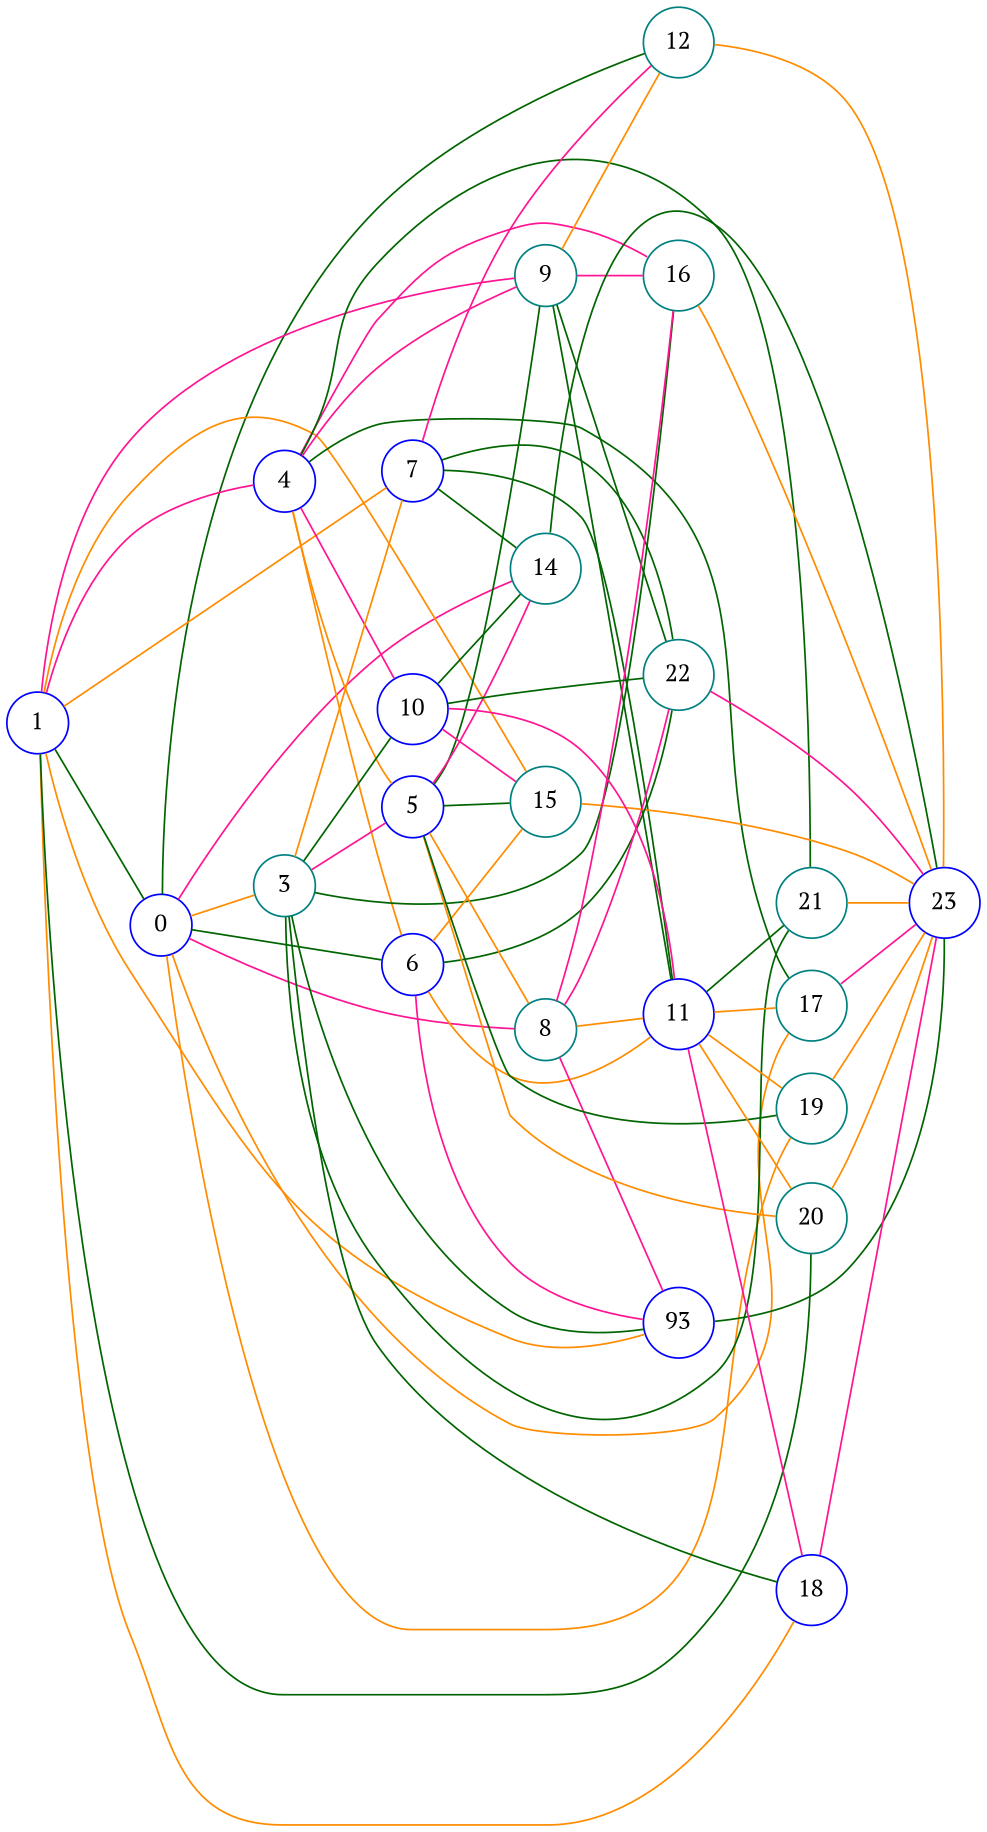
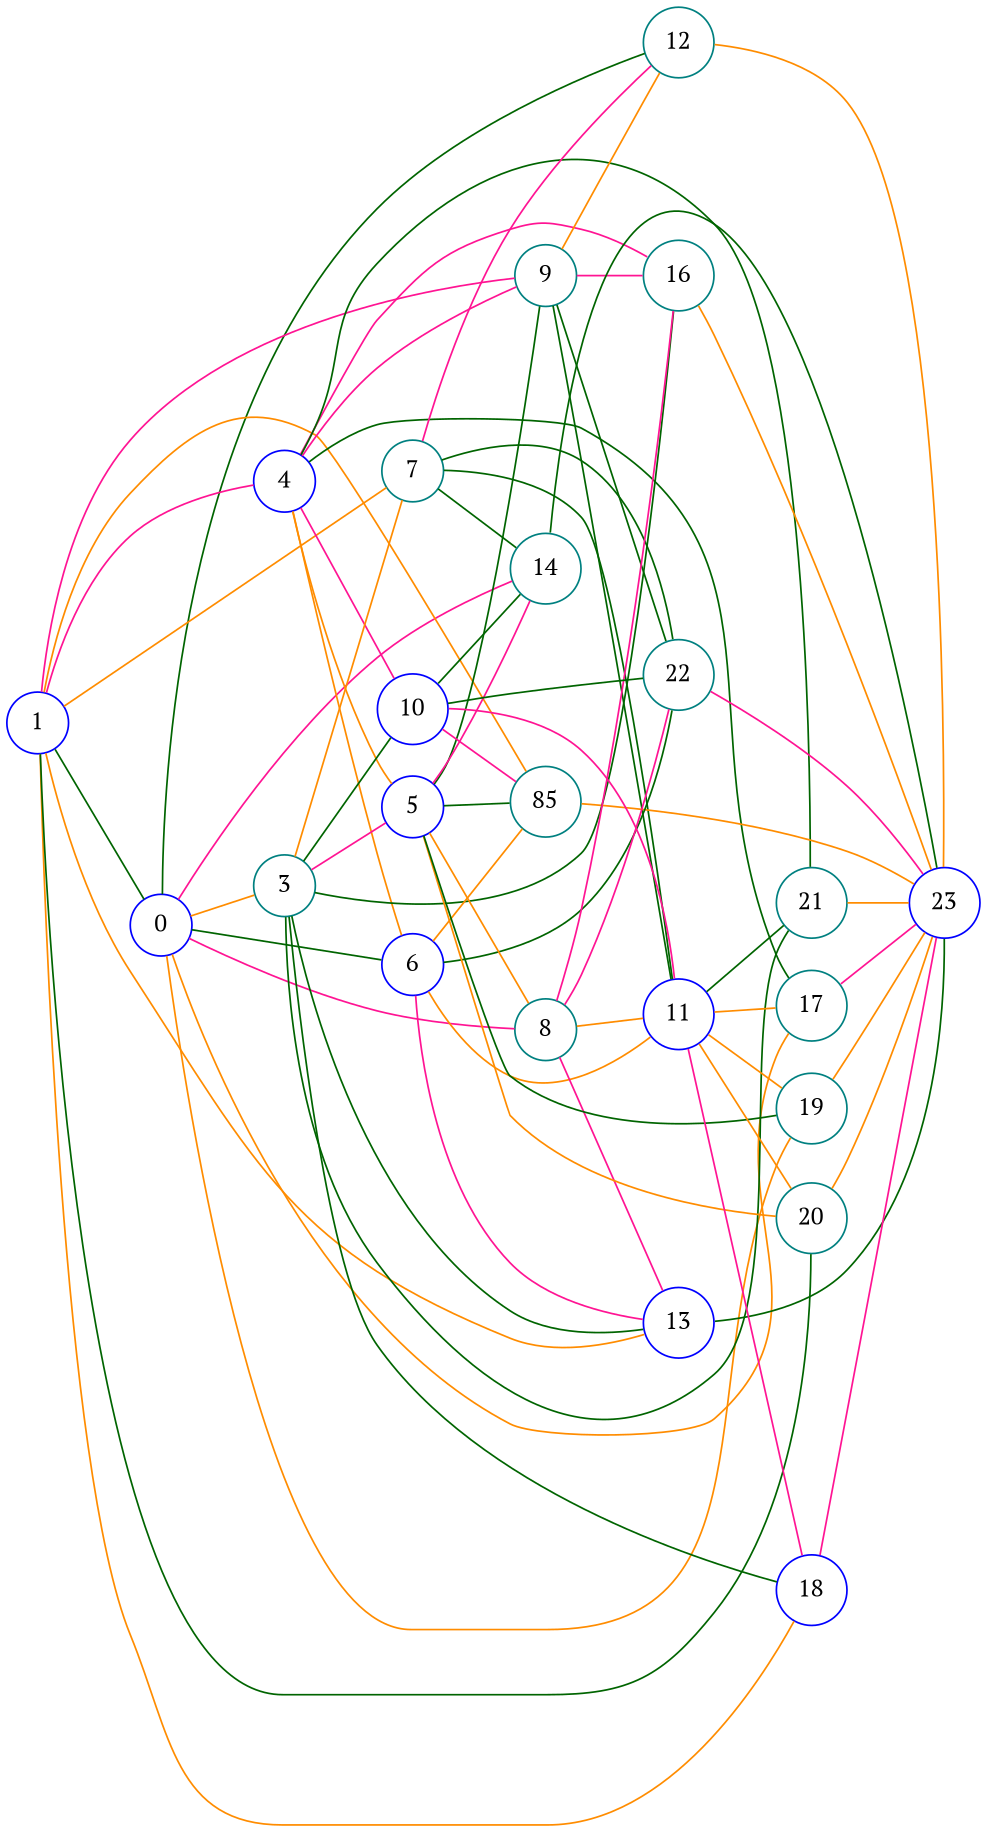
node "7": color blue -> teal
node "15": label "15" -> "85"
node "93": label "93" -> "13"
